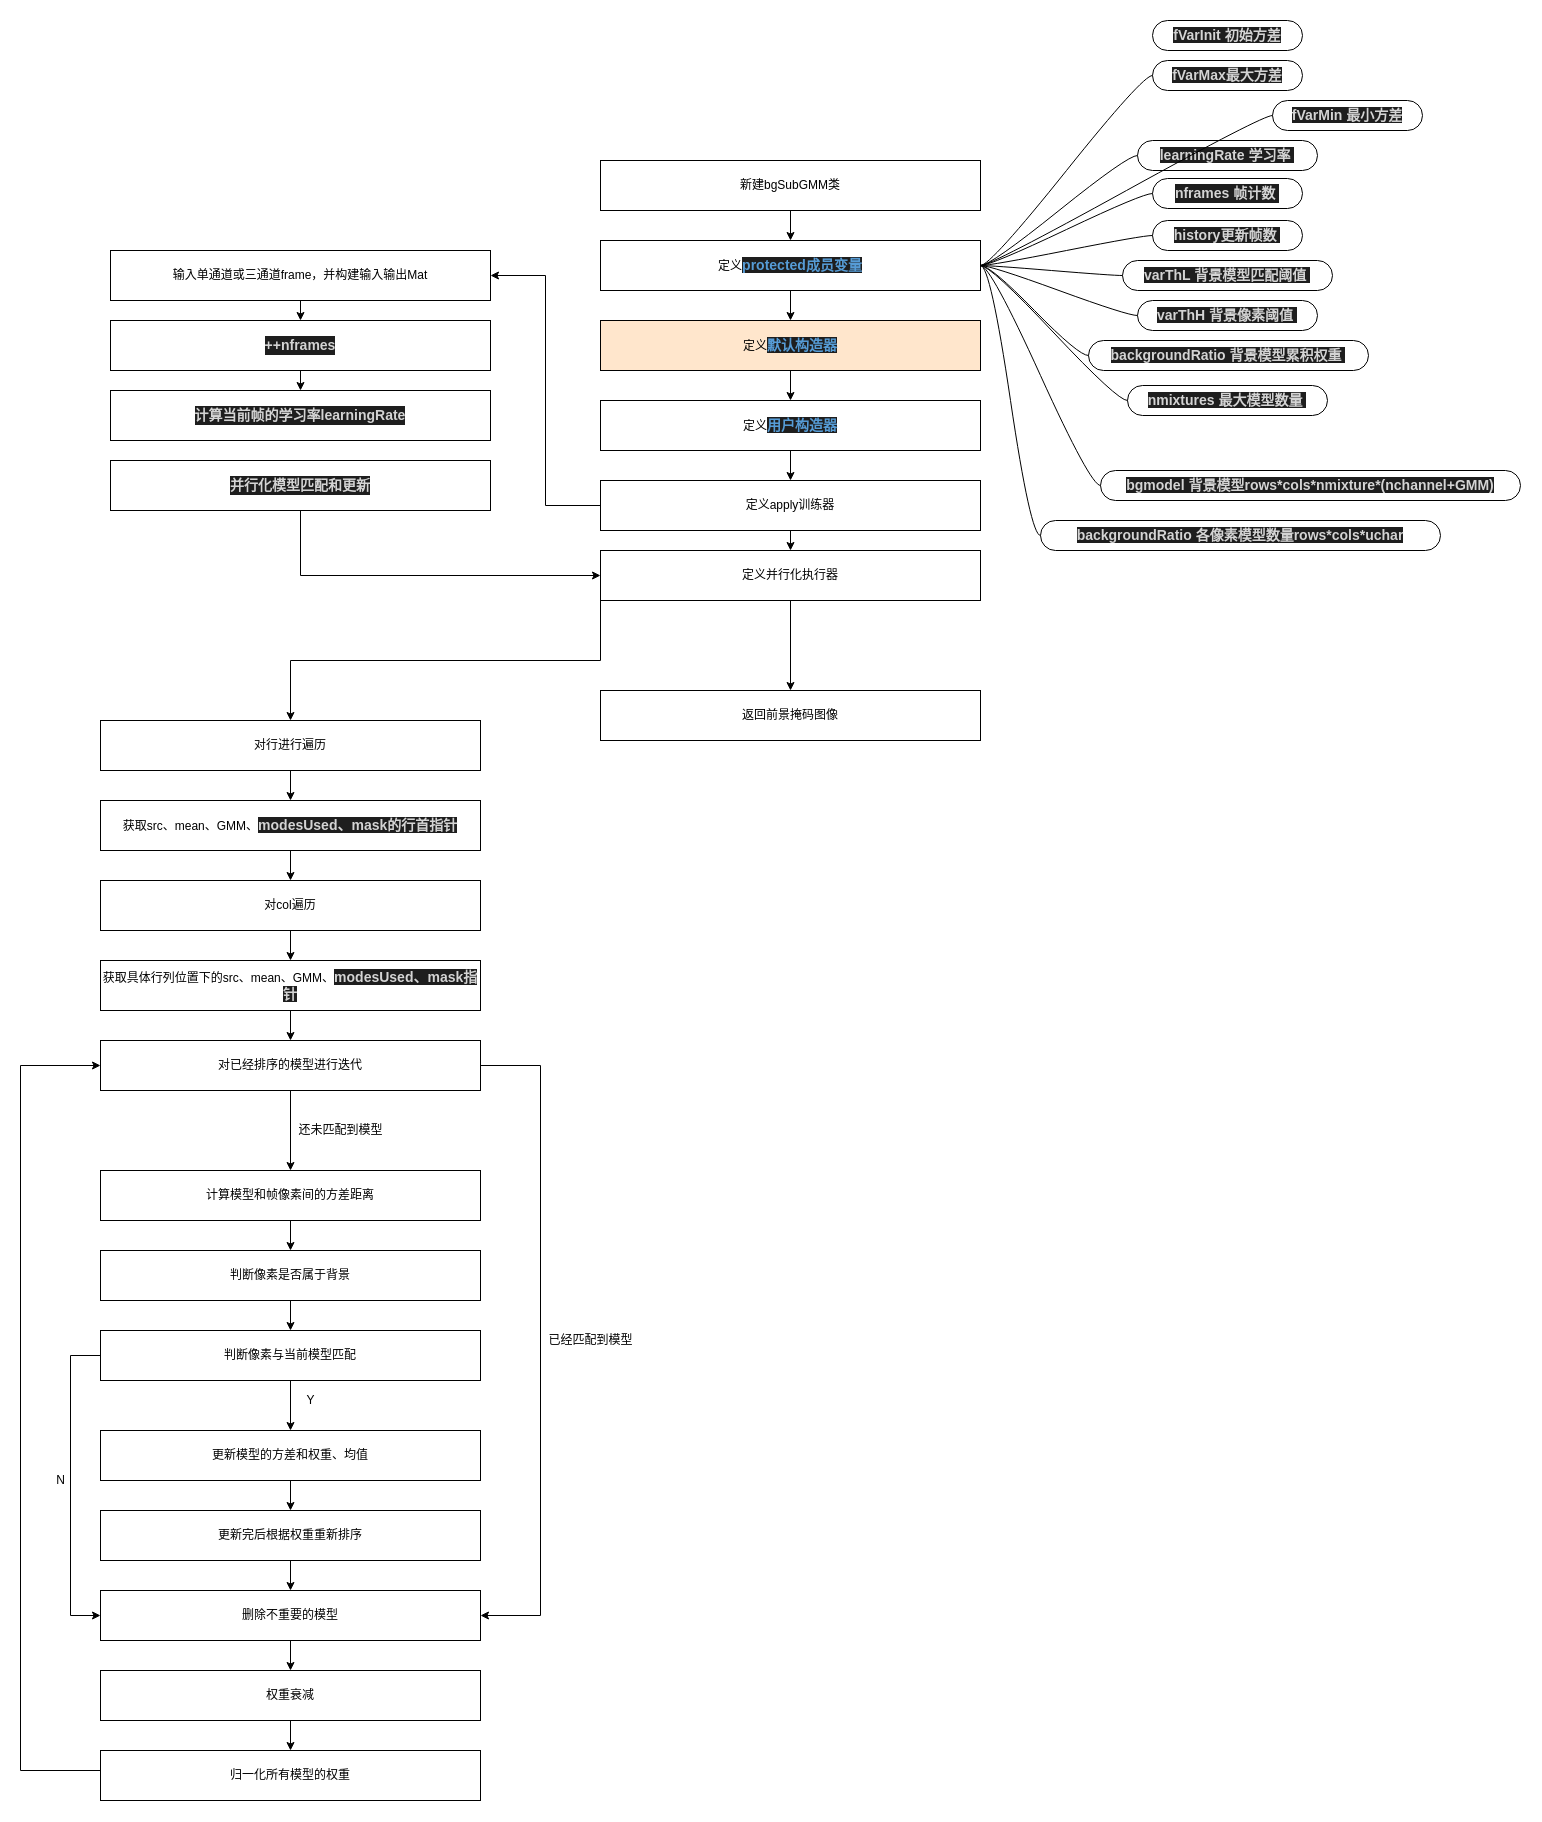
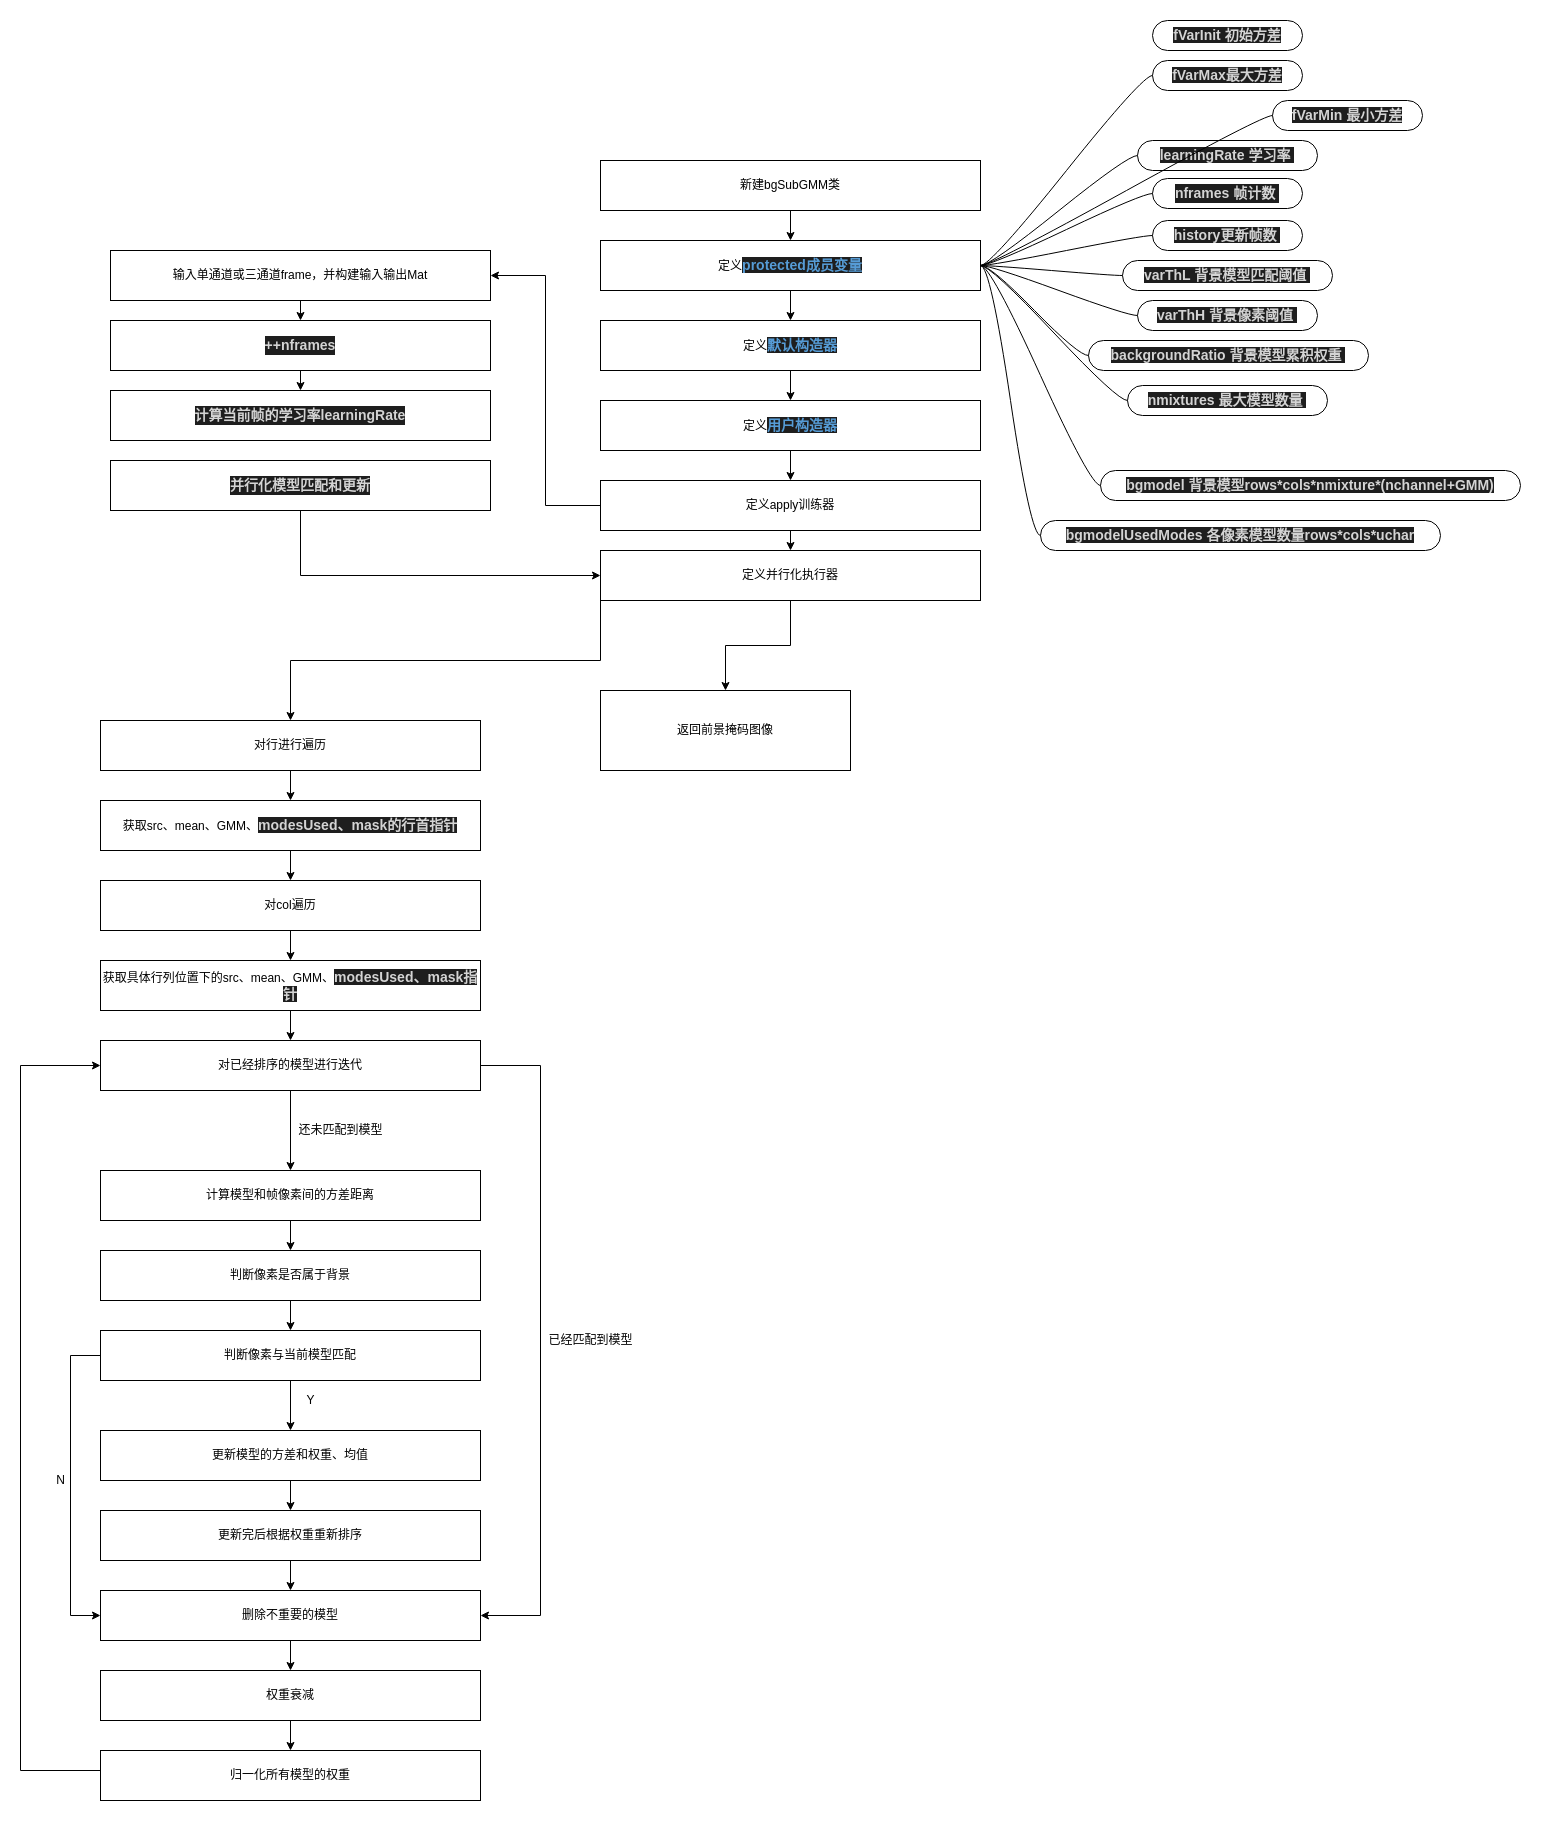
node "定义默认构造器": fillcolor #ffe6cc -> #ffffff
node "backgroundRatio 各像素模型数量rows*cols*uchar": label "backgroundRatio 各像素模型数量rows*cols*uchar" -> "bgmodelUsedModes 各像素模型数量rows*cols*uchar"
node "返回前景掩码图像": size 380x50 -> 250x80
